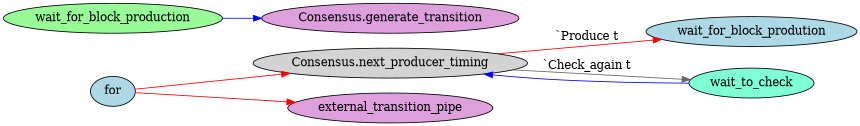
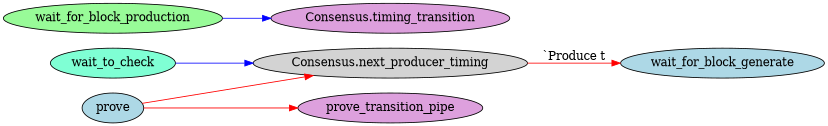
node "Consensus.generate_transition": label "Consensus.generate_transition" -> "Consensus.timing_transition"
node "wait_for_block_prodution": label "wait_for_block_prodution" -> "wait_for_block_generate"
edge "Consensus.next_producer_timing" -> "wait_to_check": removed, label "`Check_again t"
node "for": label "for" -> "prove"
node "external_transition_pipe": label "external_transition_pipe" -> "prove_transition_pipe"
